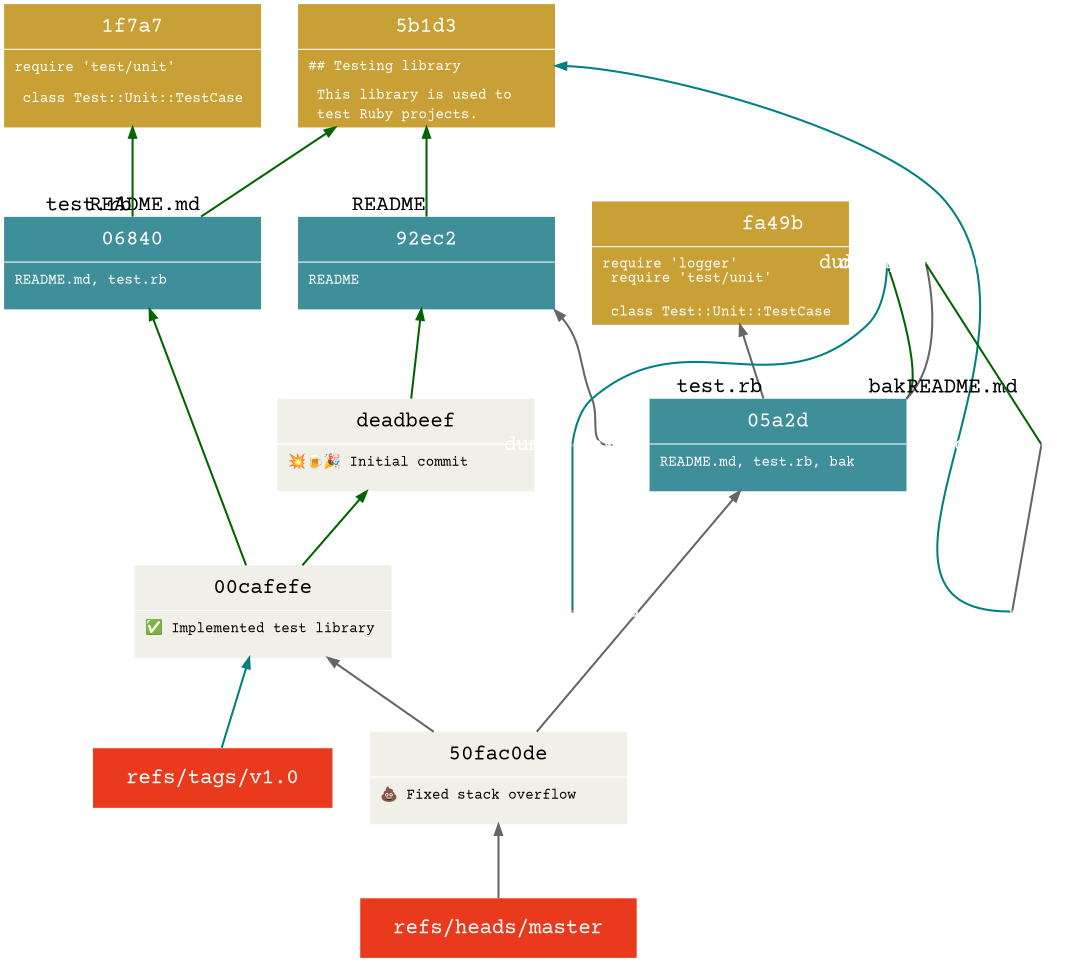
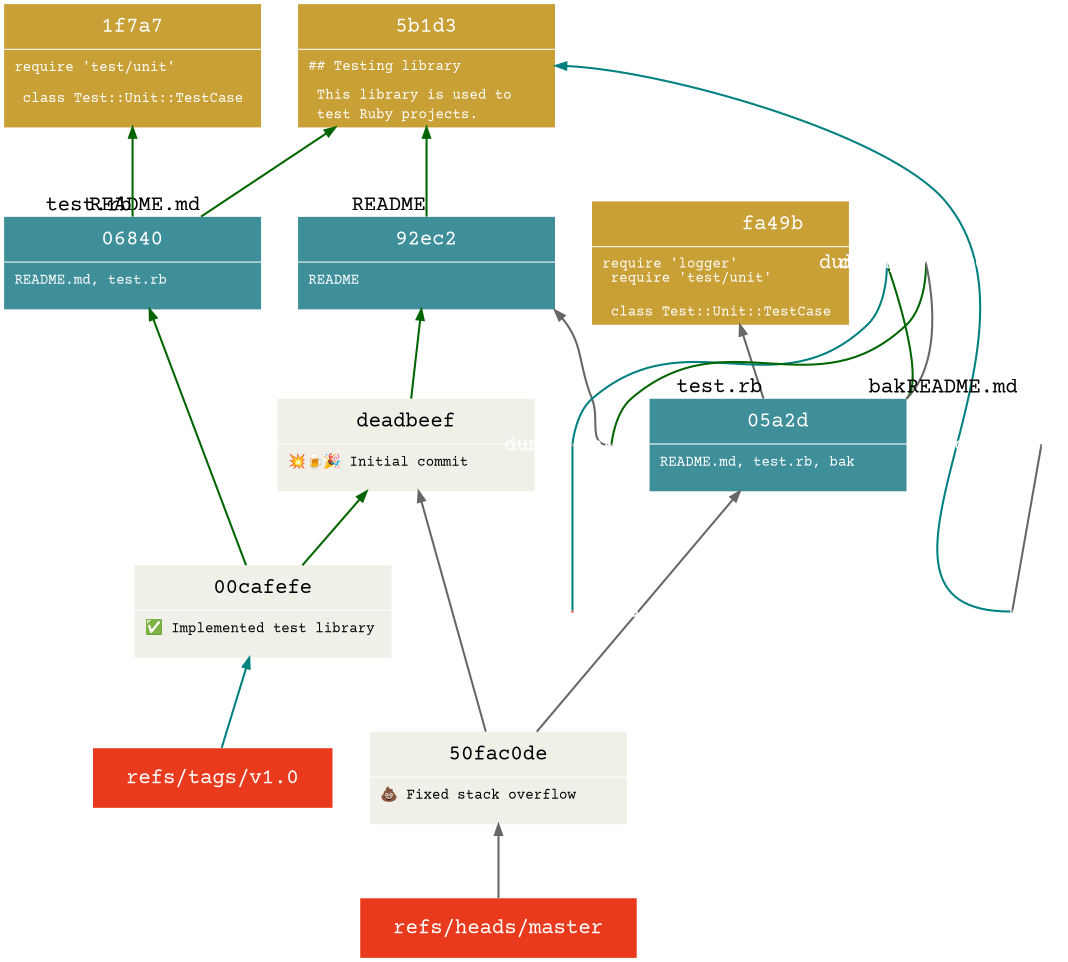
edge "dummy_readme_1" -- "dummy_readme_2": now "dummy_readme_1" -- "dummy_bak_4"
edge "00cafefe" -- "50fac0de": now "deadbeef" -- "50fac0de"
